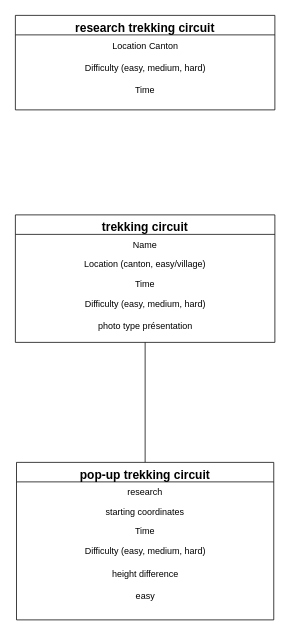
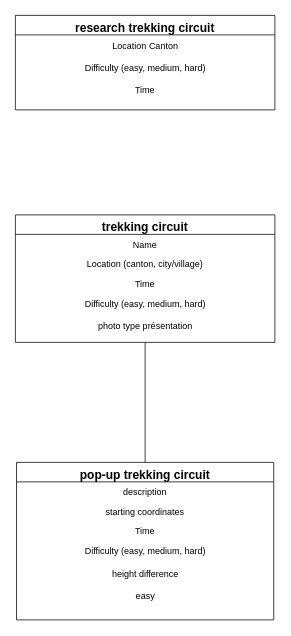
node "Location (canton, easy/village)": label "Location (canton, easy/village)" -> "Location (canton, city/village)"
node "research": label "research" -> "description"
